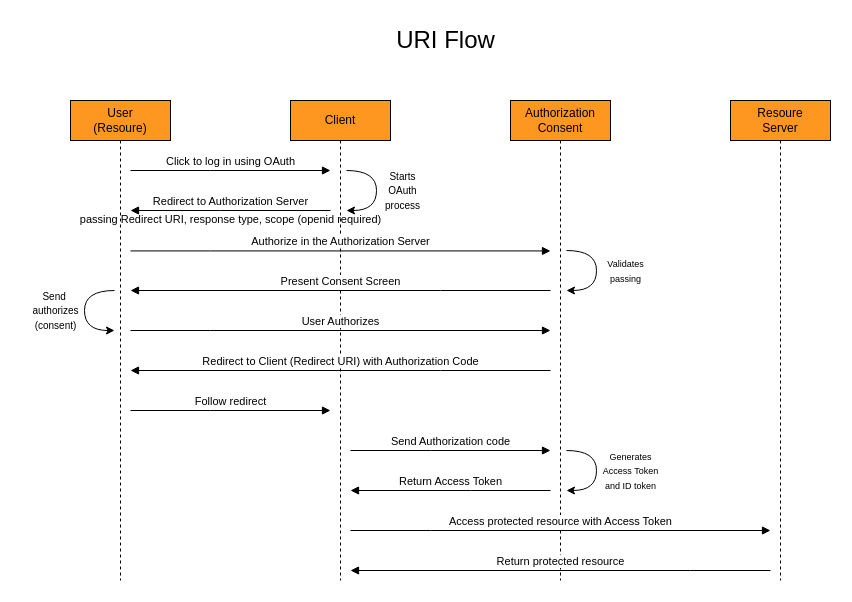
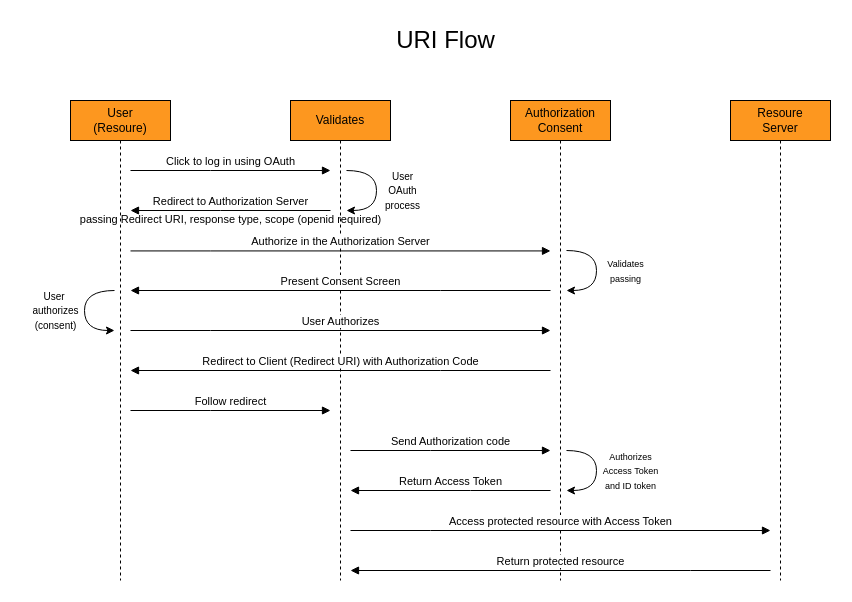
node "Client": label "Client" -> "Validates"
node "Starts OAuth process": label "Starts OAuth process" -> "User OAuth process"
node "Send authorizes (consent)": label "Send authorizes (consent)" -> "User authorizes (consent)"
node "Generates Access Token and ID token": label "Generates Access Token and ID token" -> "Authorizes Access Token and ID token"
